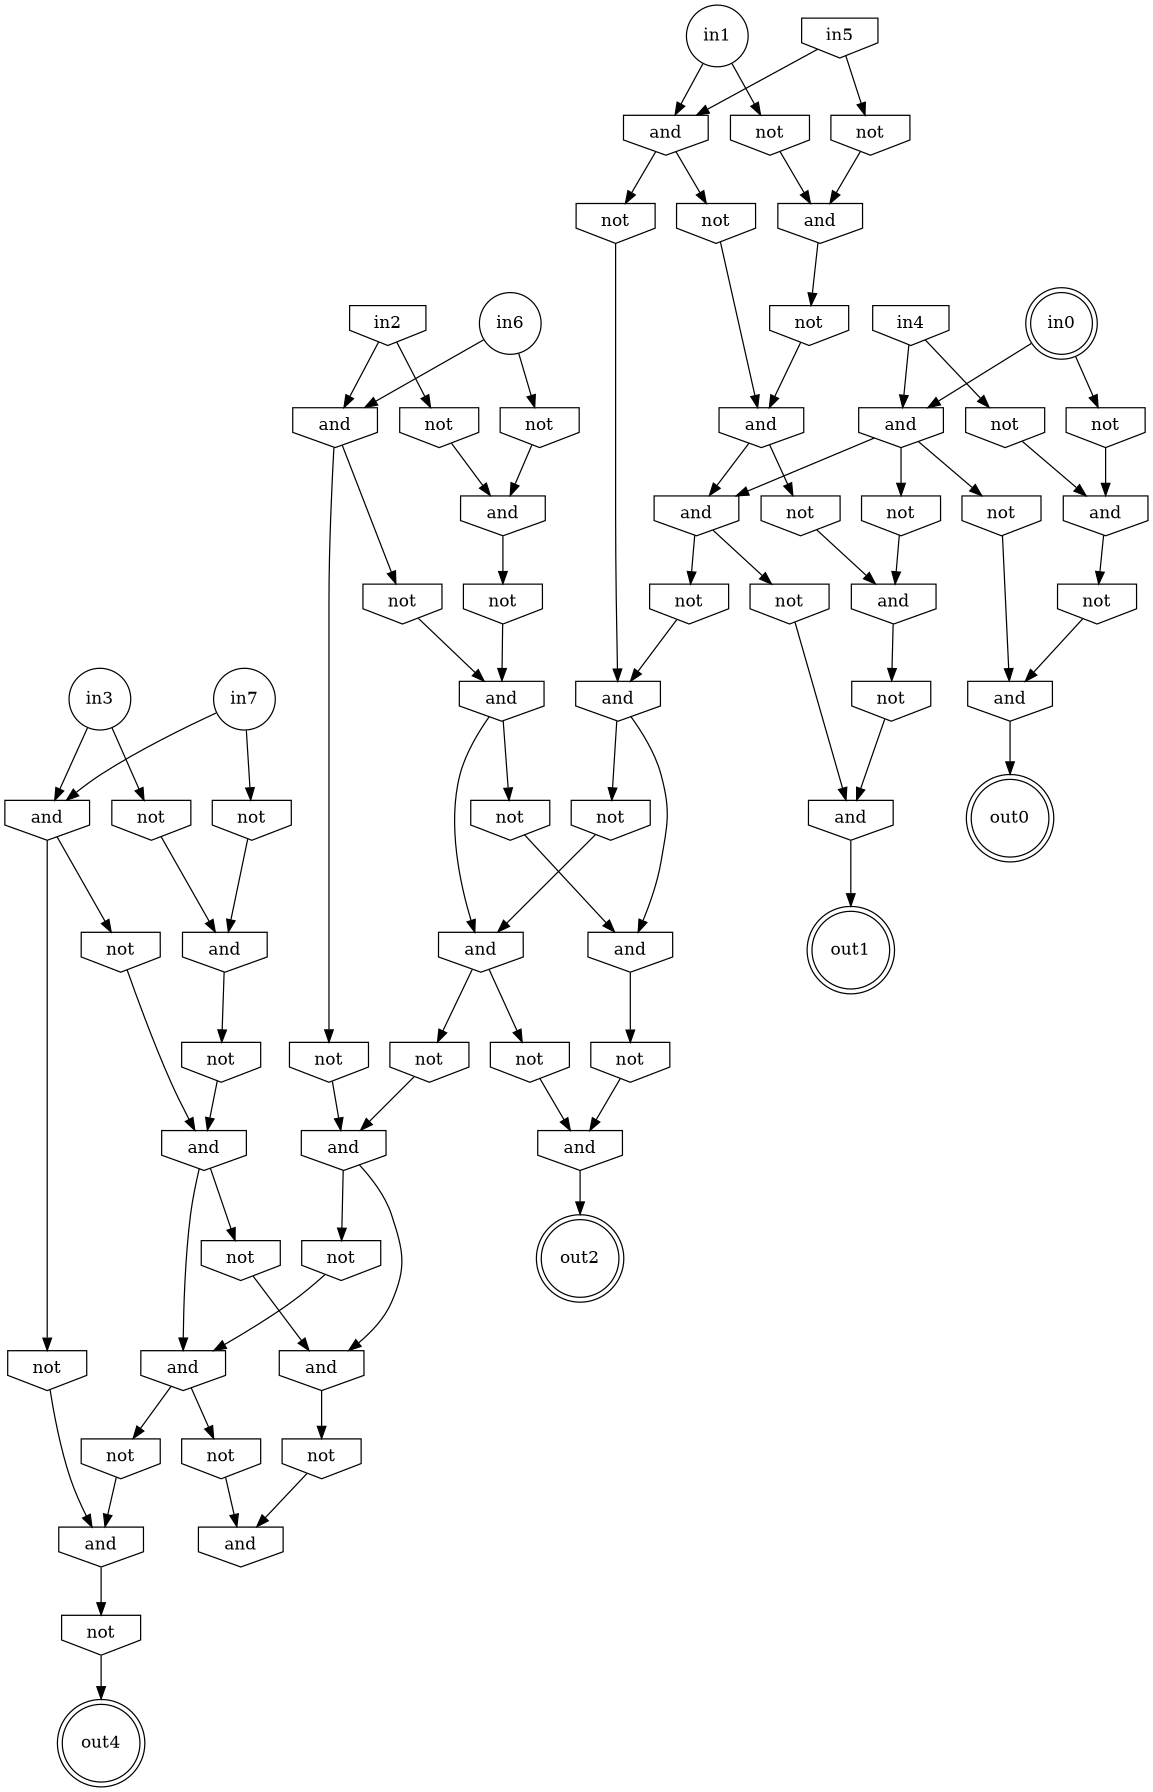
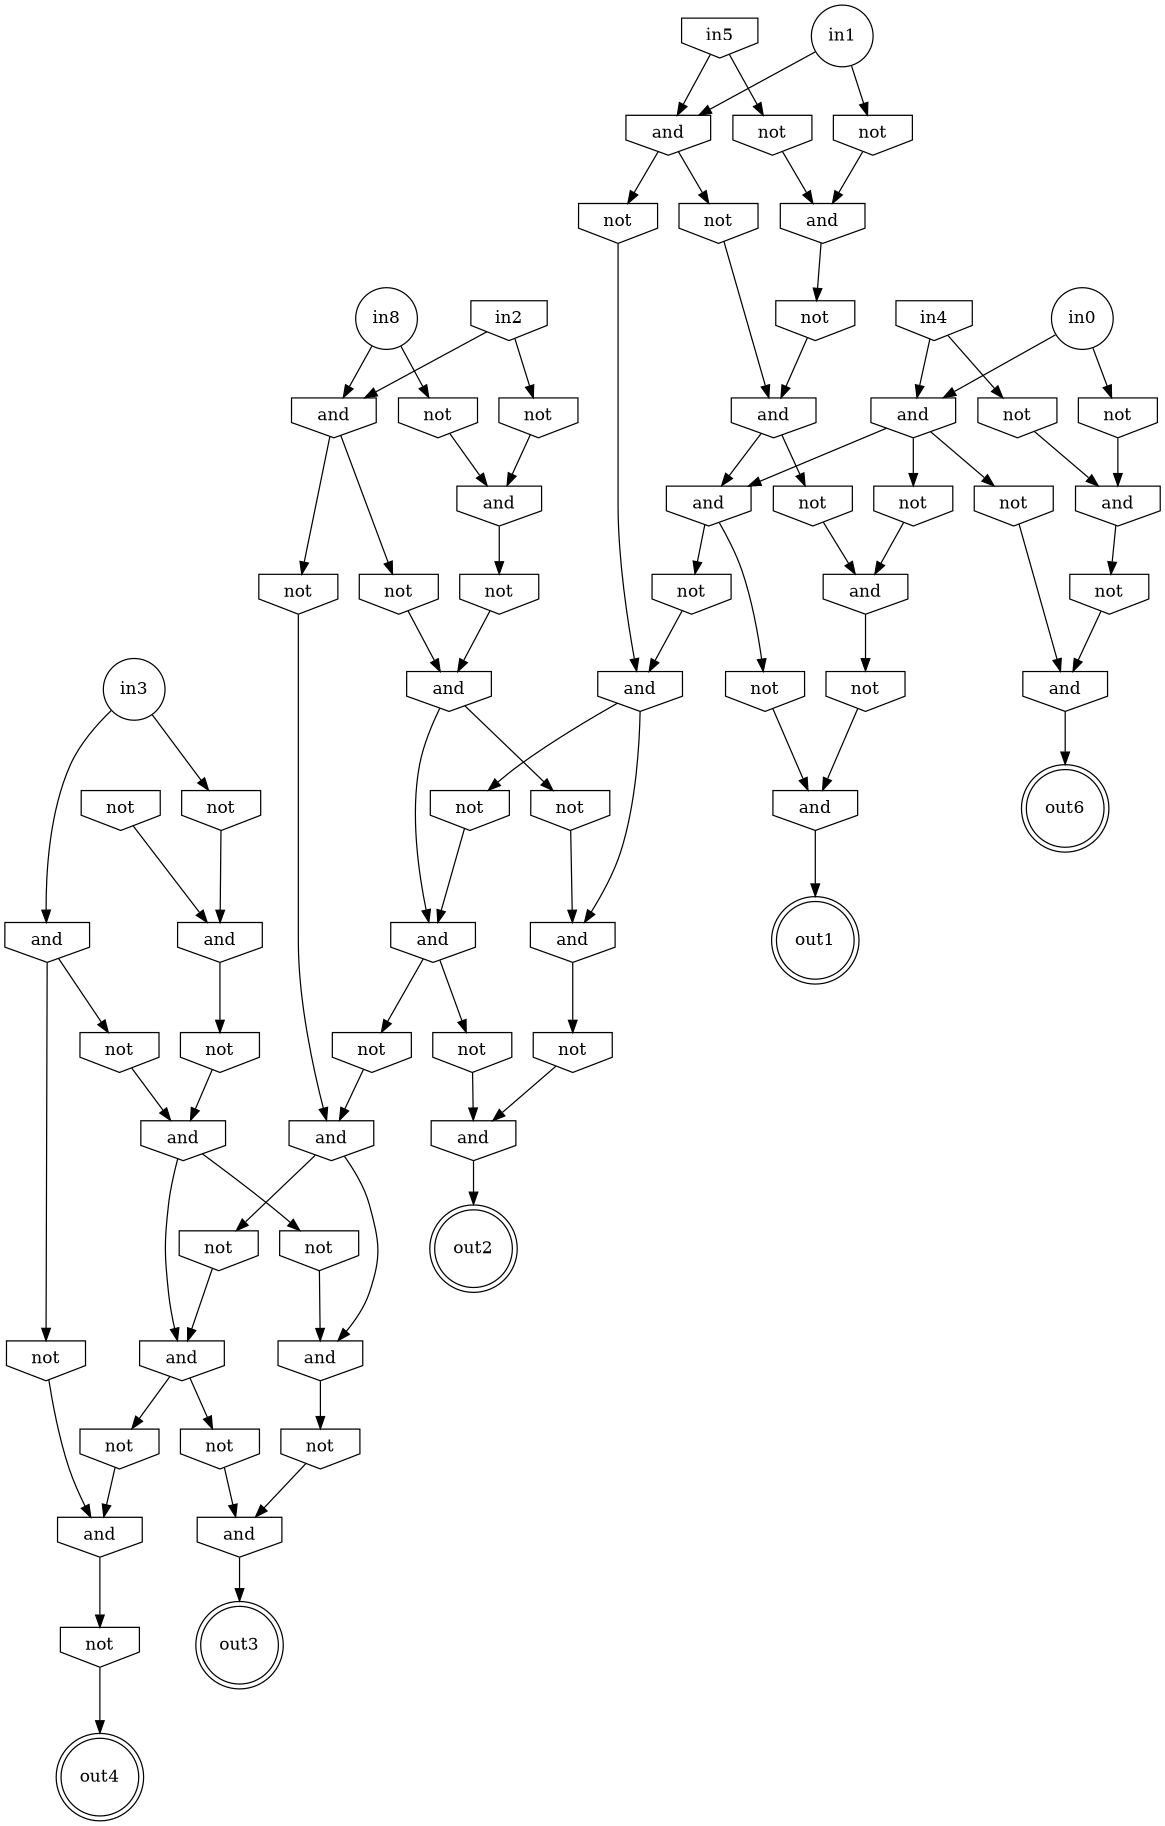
node "in6": label "in6" -> "in8"
node "in0": shape doublecircle -> circle
node "in7": removed
node "out0": label "out0" -> "out6"
node "out3": added
